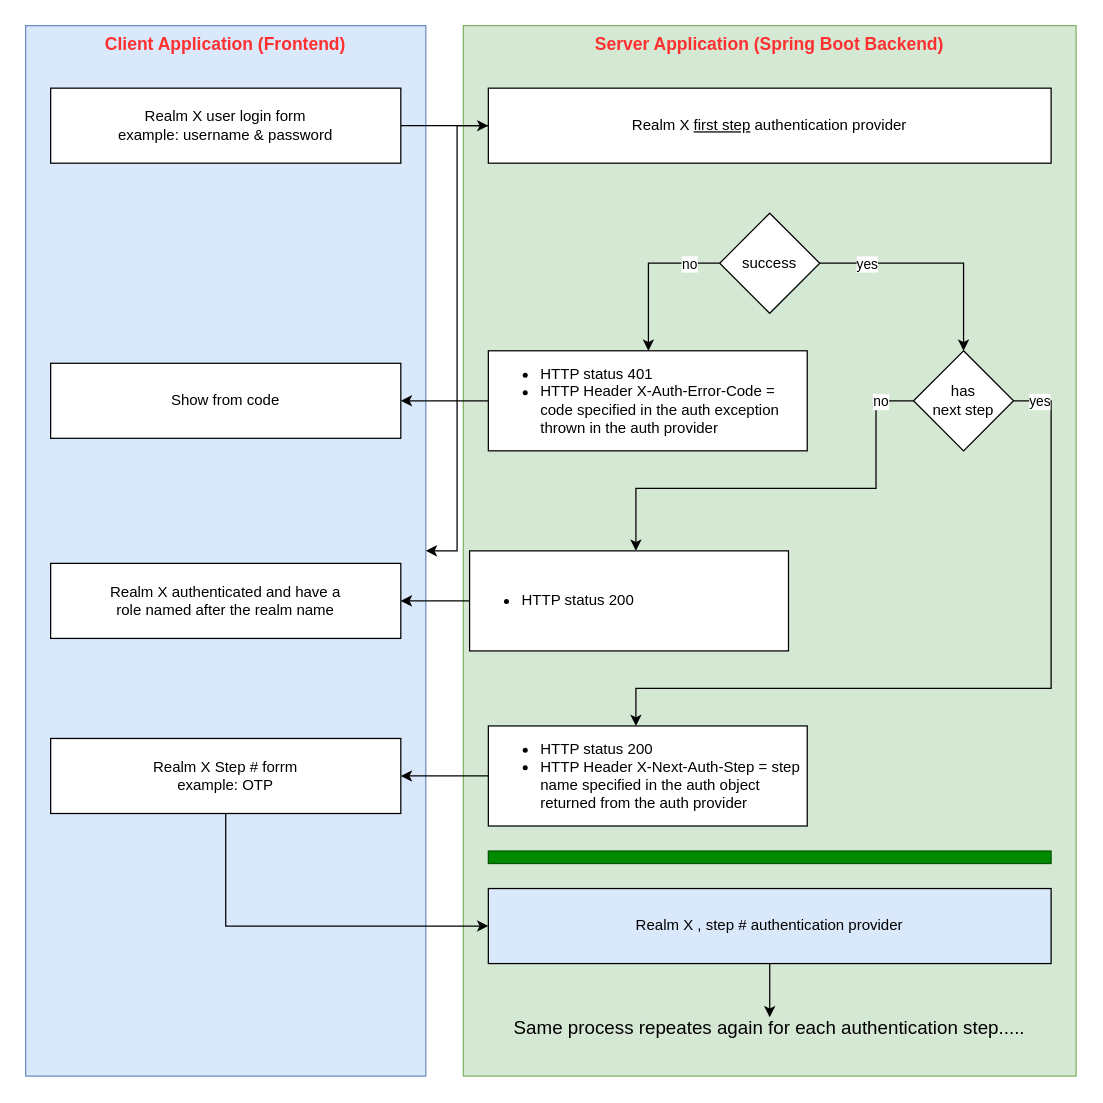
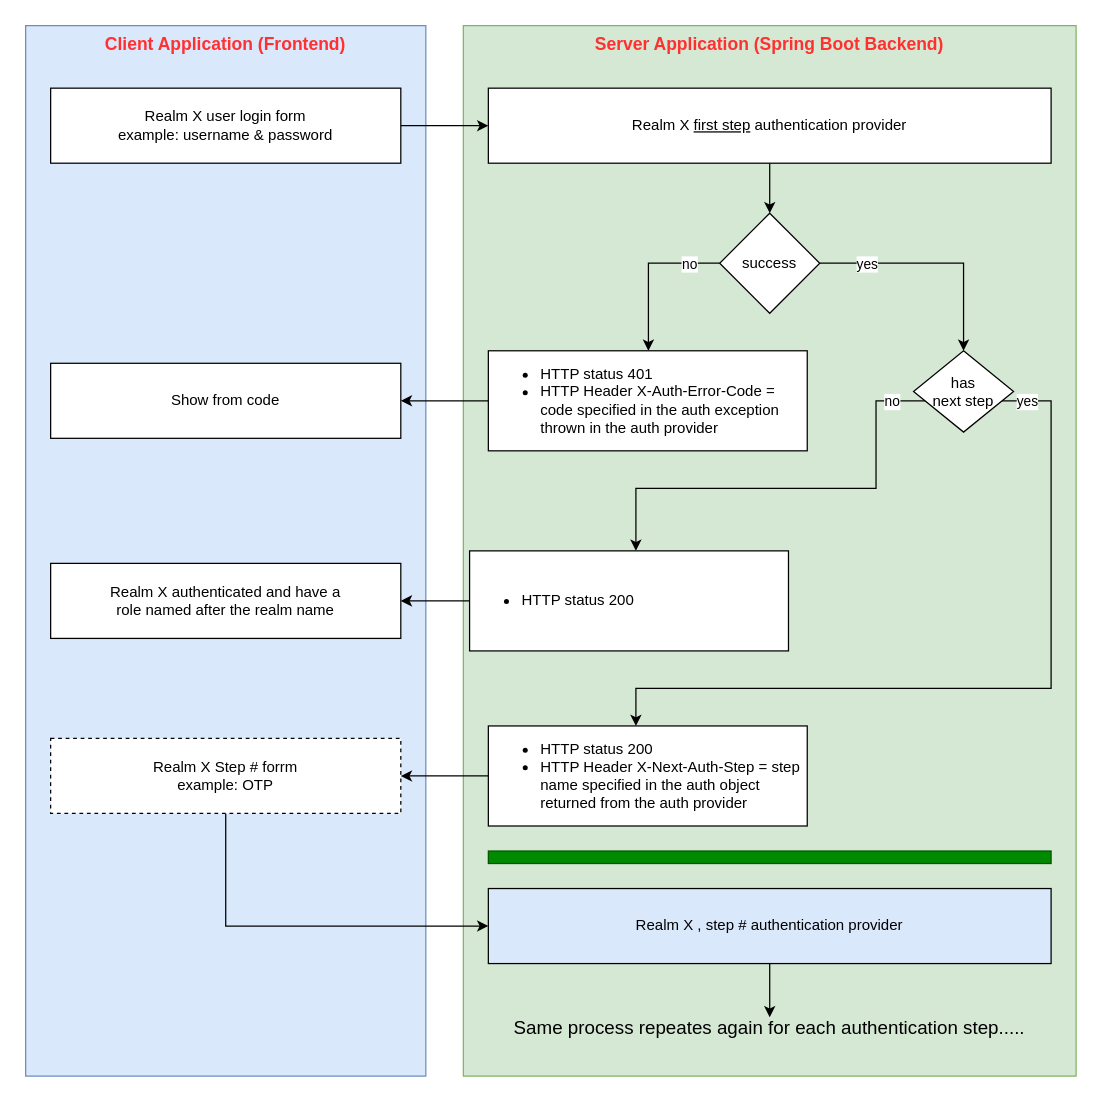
edge "Realm X first step authentication provider" -> "Client Application (Frontend)": now "Realm X first step authentication provider" -> "success"
node "has next step": size 100x100 -> 100x81
node "Realm X Step # forrm example: OTP": style solid -> dashed
